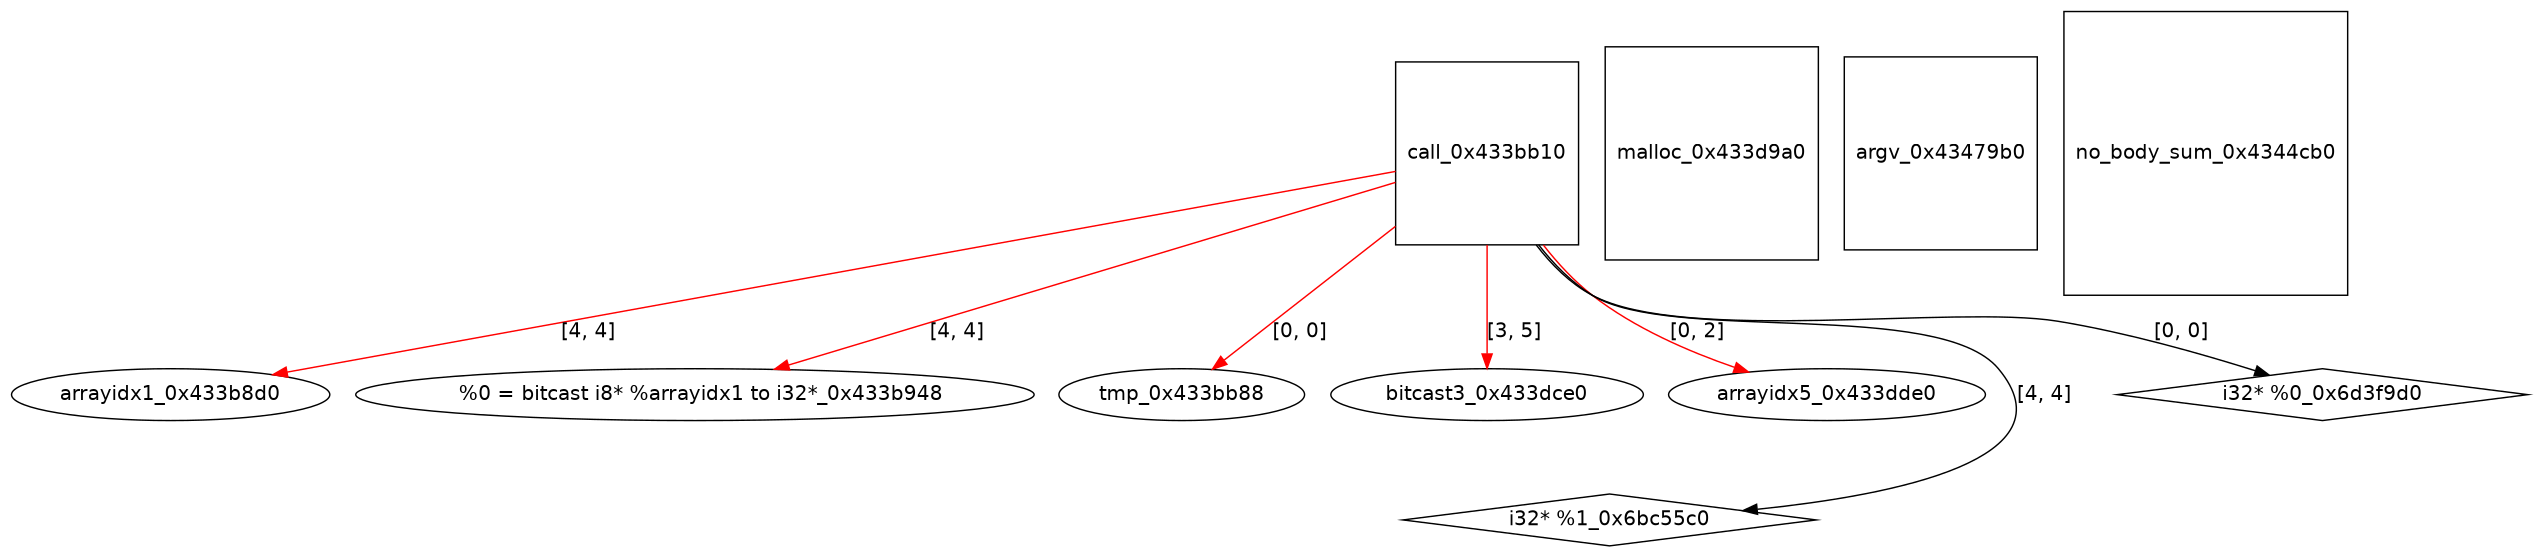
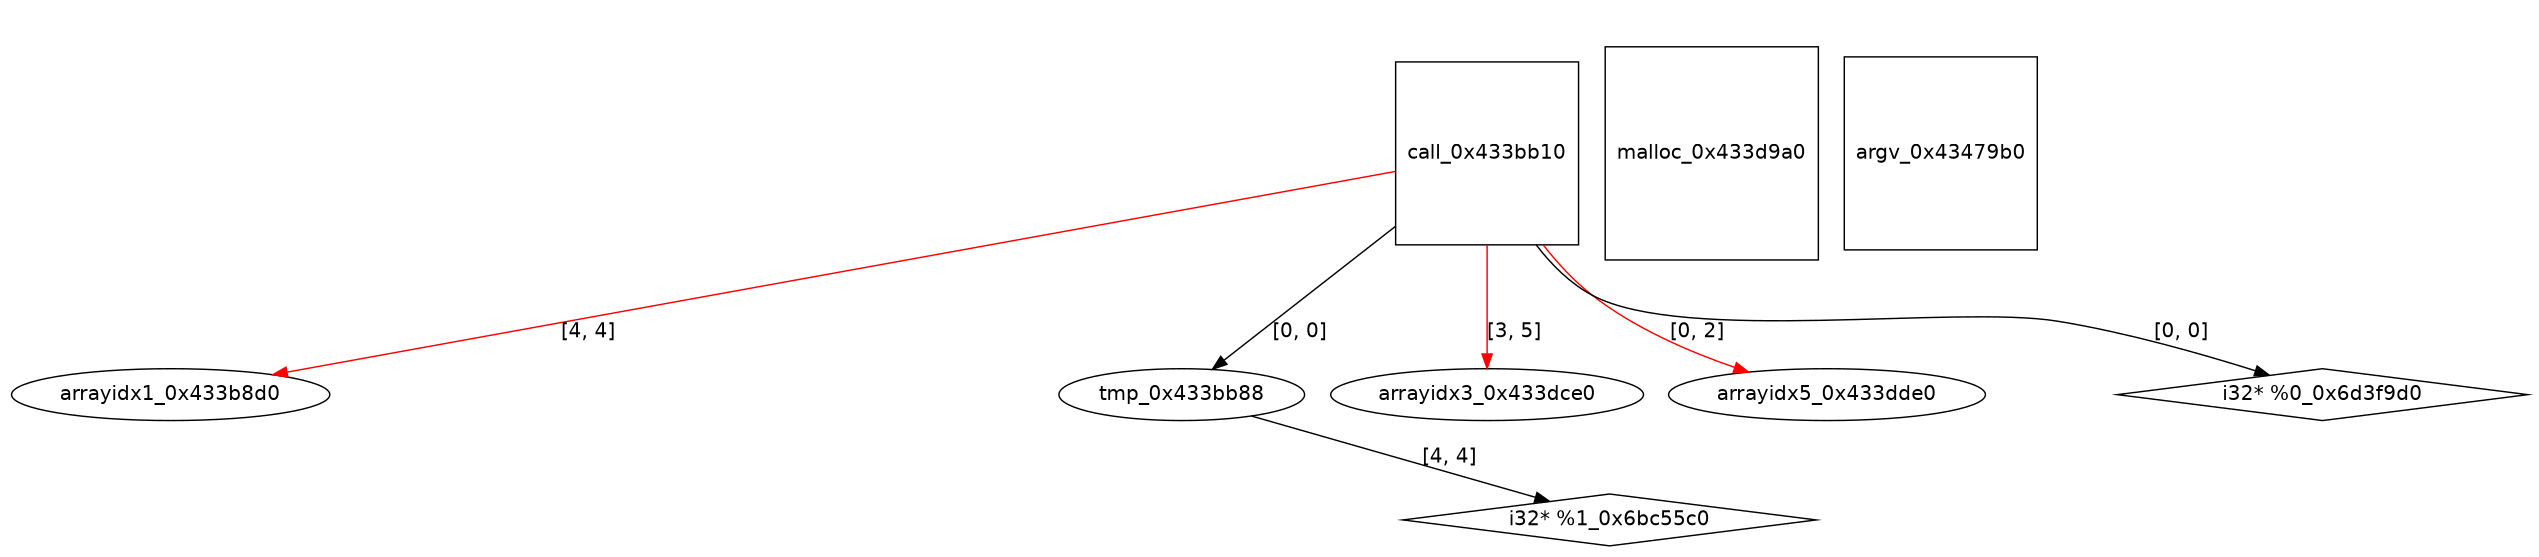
node "no_body_sum_0x4344cb0": removed
edge "call_0x433bb10" -> "tmp_0x433bb88": color red -> black
edge "call_0x433bb10" -> "i32* %1_0x6bc55c0": now "tmp_0x433bb88" -> "i32* %1_0x6bc55c0"
node "%0 = bitcast i8* %arrayidx1 to i32*_0x433b948": removed
node "bitcast3_0x433dce0": label "bitcast3_0x433dce0" -> "arrayidx3_0x433dce0"
